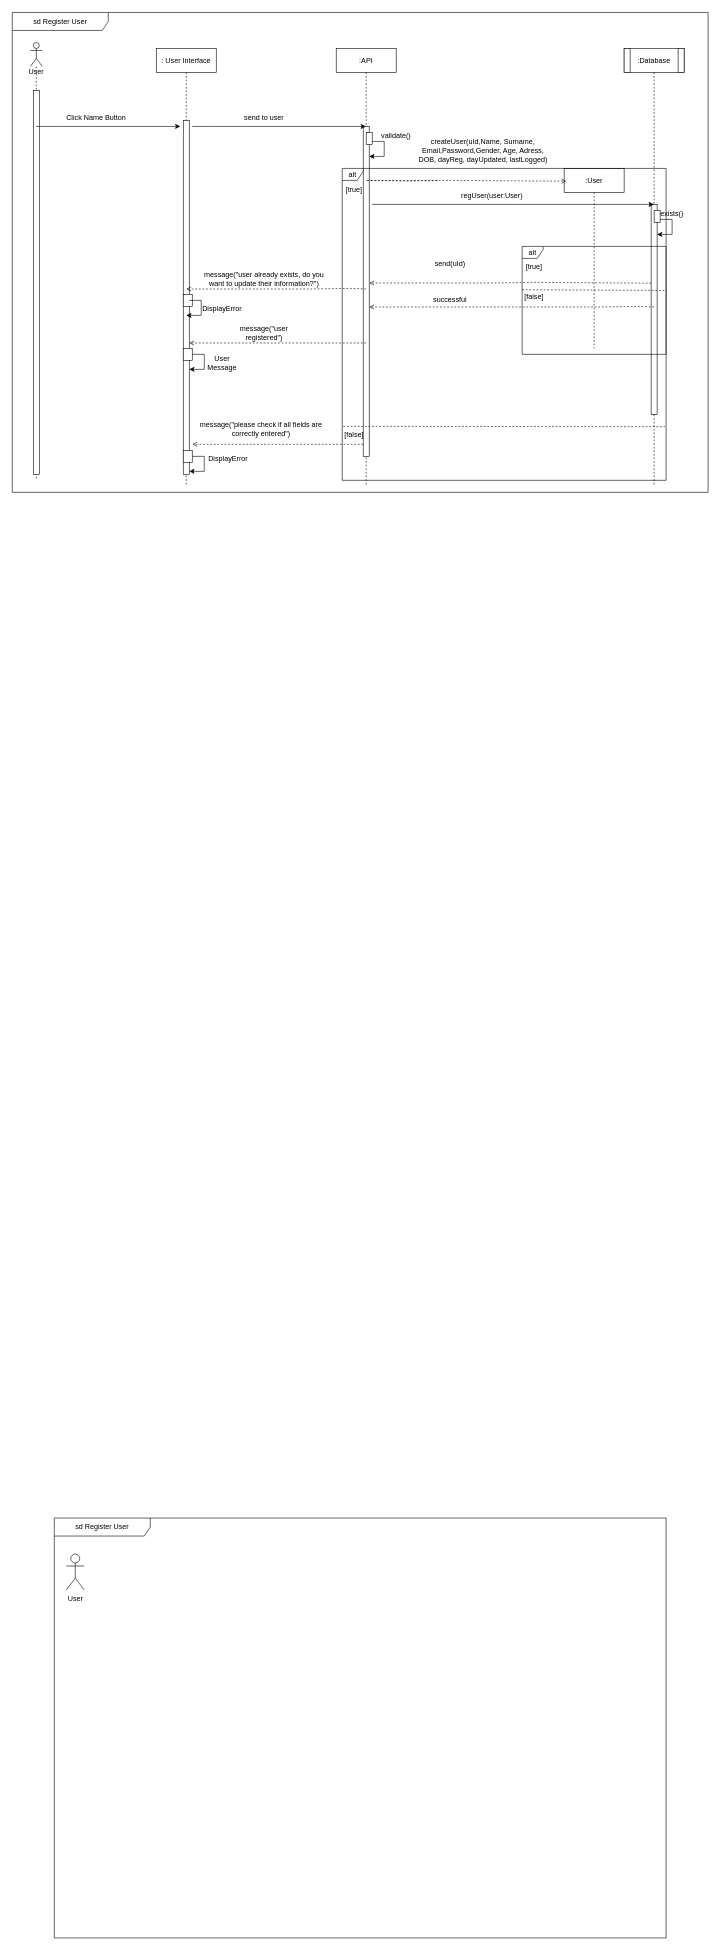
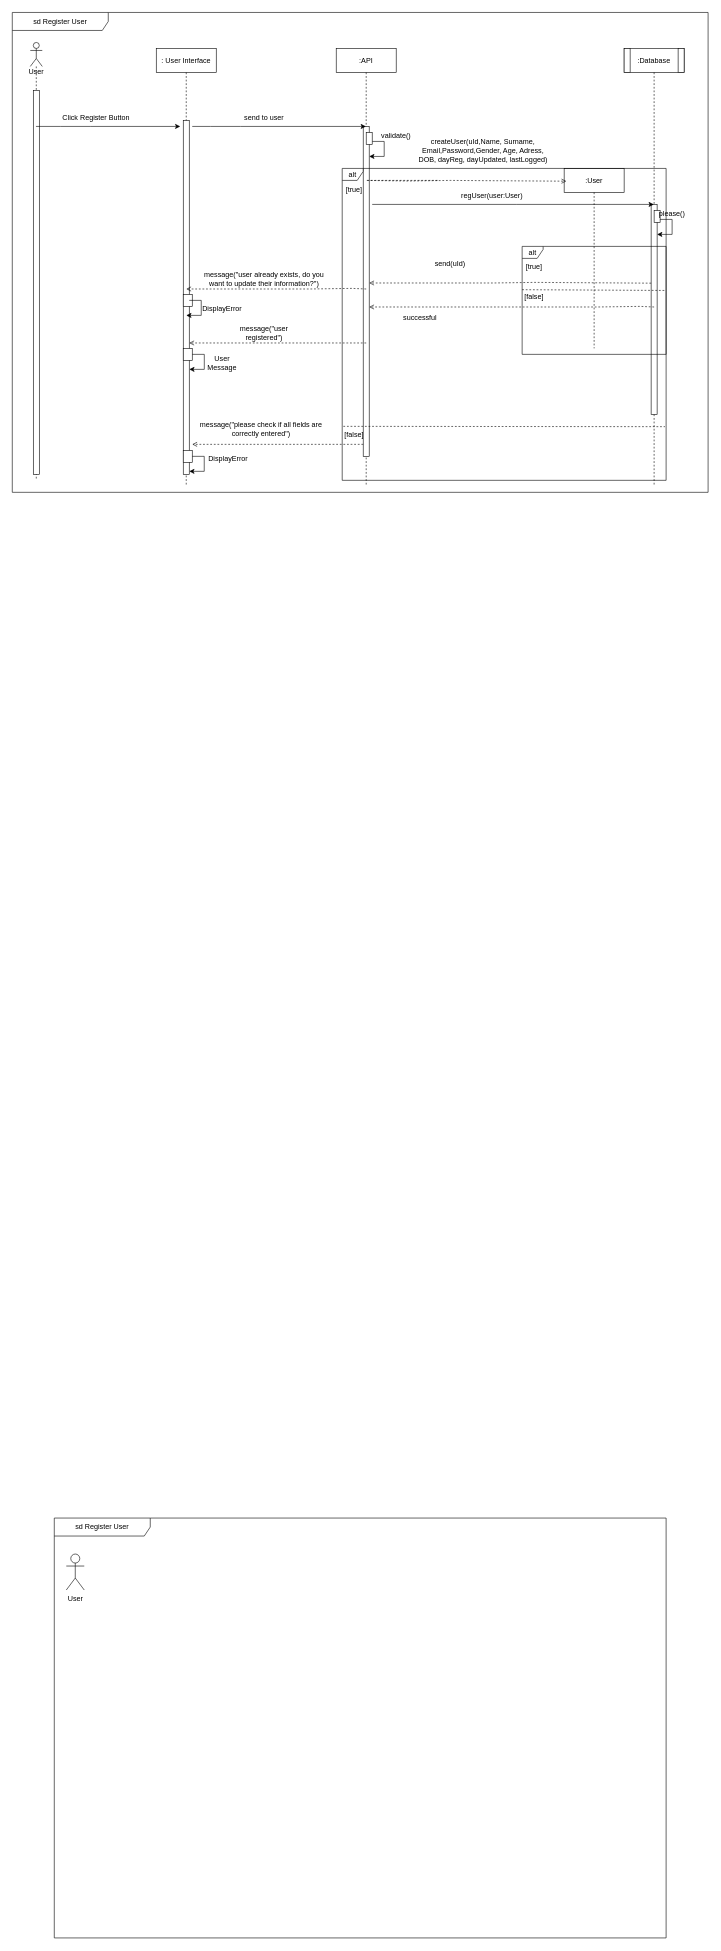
node "Click Name Button": label "Click Name Button" -> "Click Register Button"
node "exists()": label "exists()" -> "please()"
node "successful": moved (450, 300) -> (420, 318)
